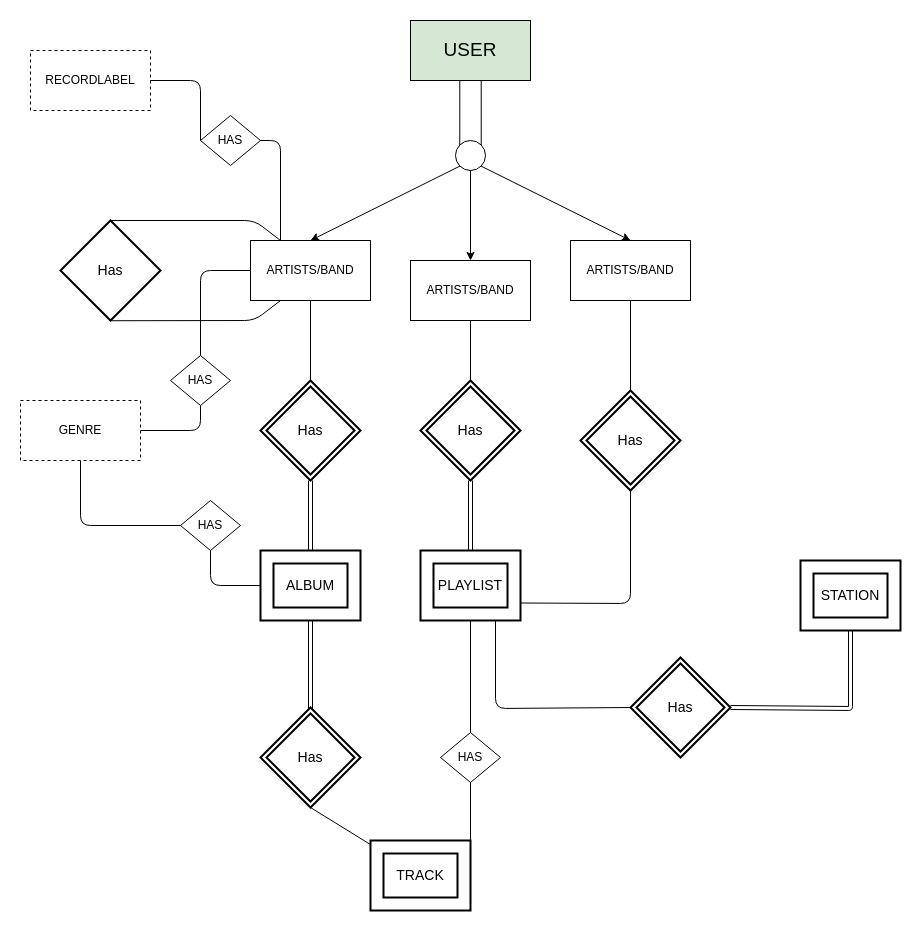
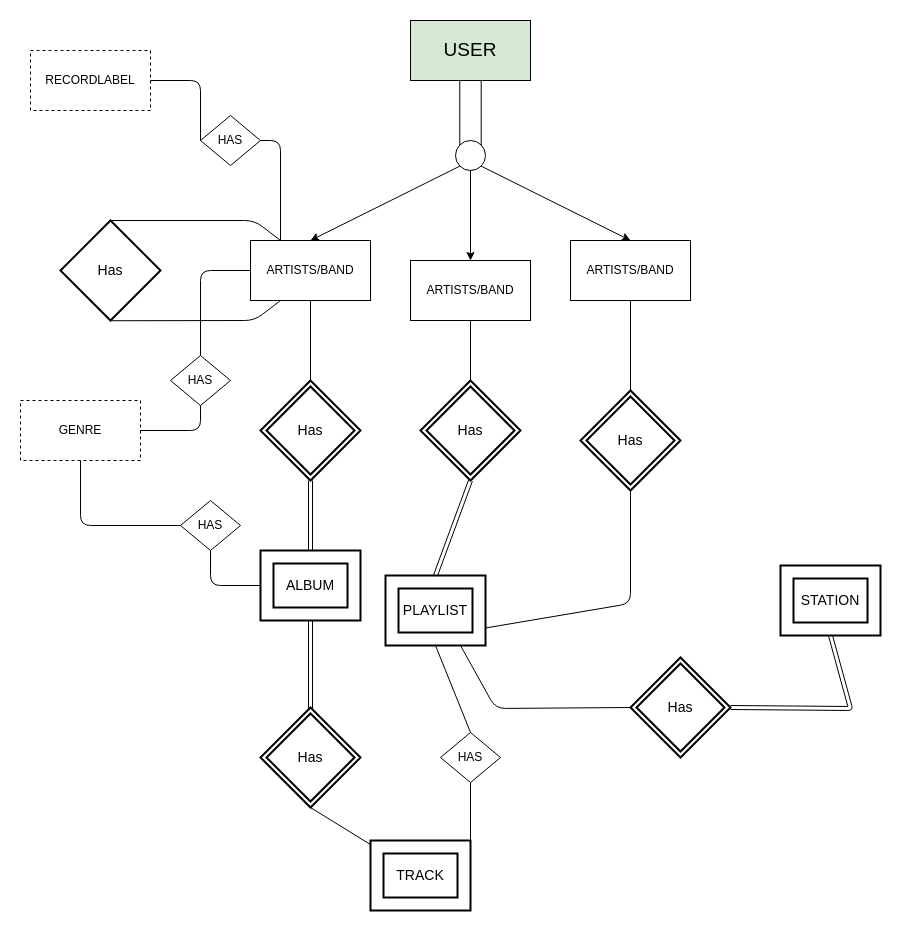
node "PLAYLIST": moved (471, 586) -> (436, 611)
node "STATION": moved (851, 596) -> (831, 601)
